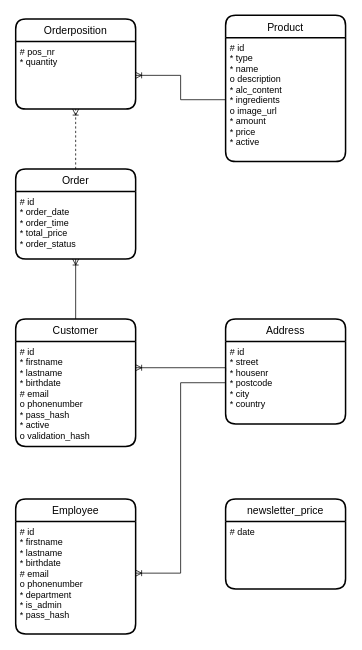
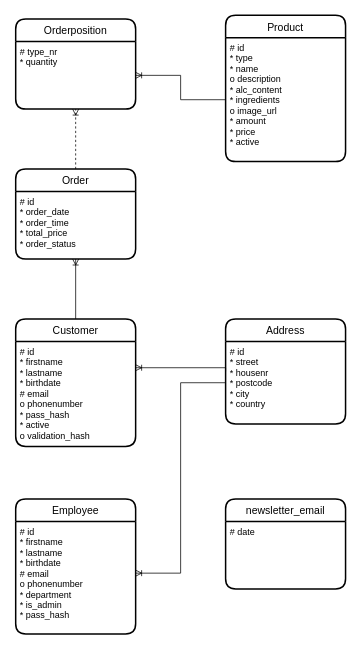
node "# pos_nr * quantity": label "# pos_nr * quantity" -> "# type_nr * quantity"
node "newsletter_price": label "newsletter_price" -> "newsletter_email"
